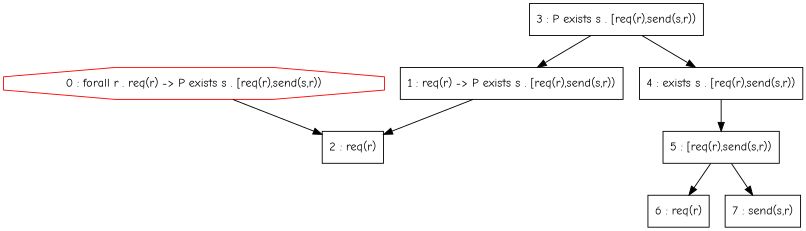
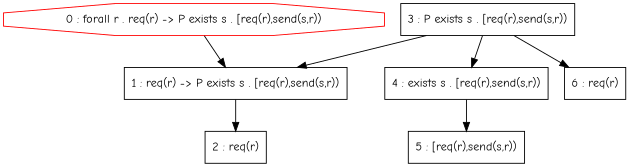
edge "0 : forall r . req(r) -> P exists s . [req(r),send(s,r))" -> "2 : req(r)": now "0 : forall r . req(r) -> P exists s . [req(r),send(s,r))" -> "1 : req(r) -> P exists s . [req(r),send(s,r))"
edge "5 : [req(r),send(s,r))" -> "6 : req(r)": now "3 : P exists s . [req(r),send(s,r))" -> "6 : req(r)"
node "7 : send(s,r)": removed
